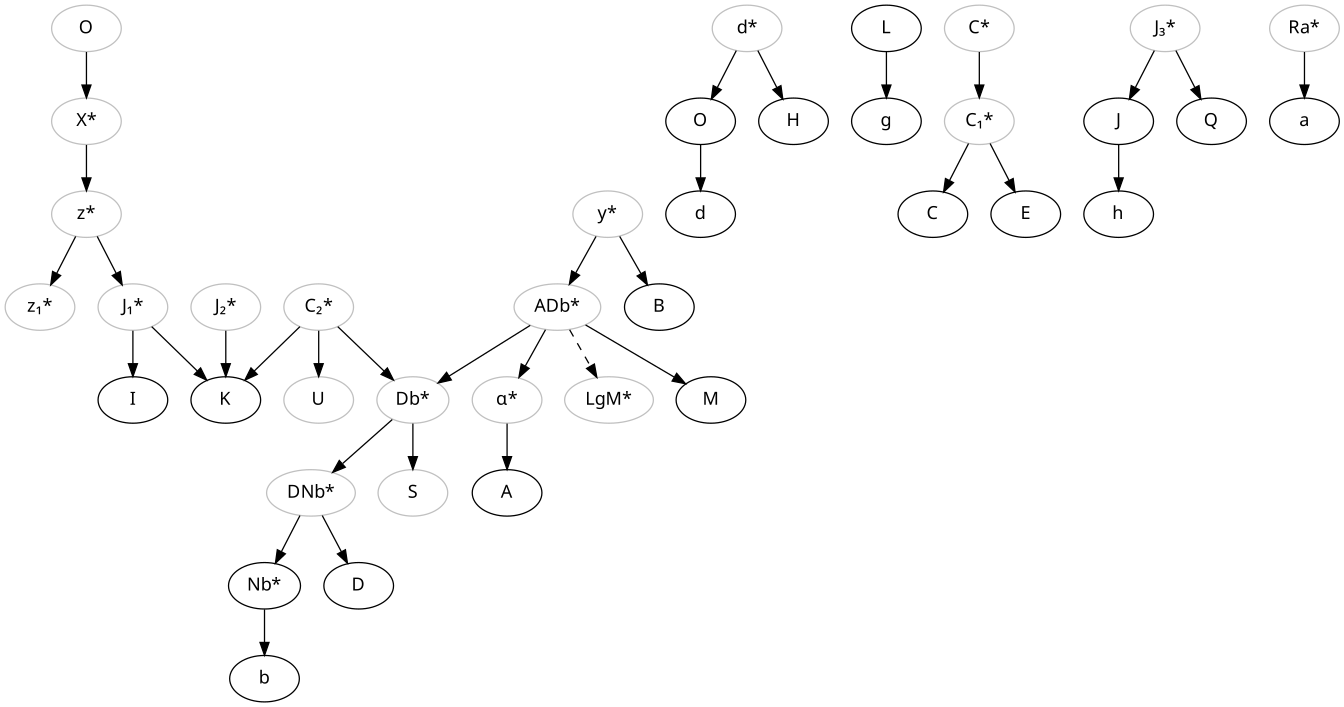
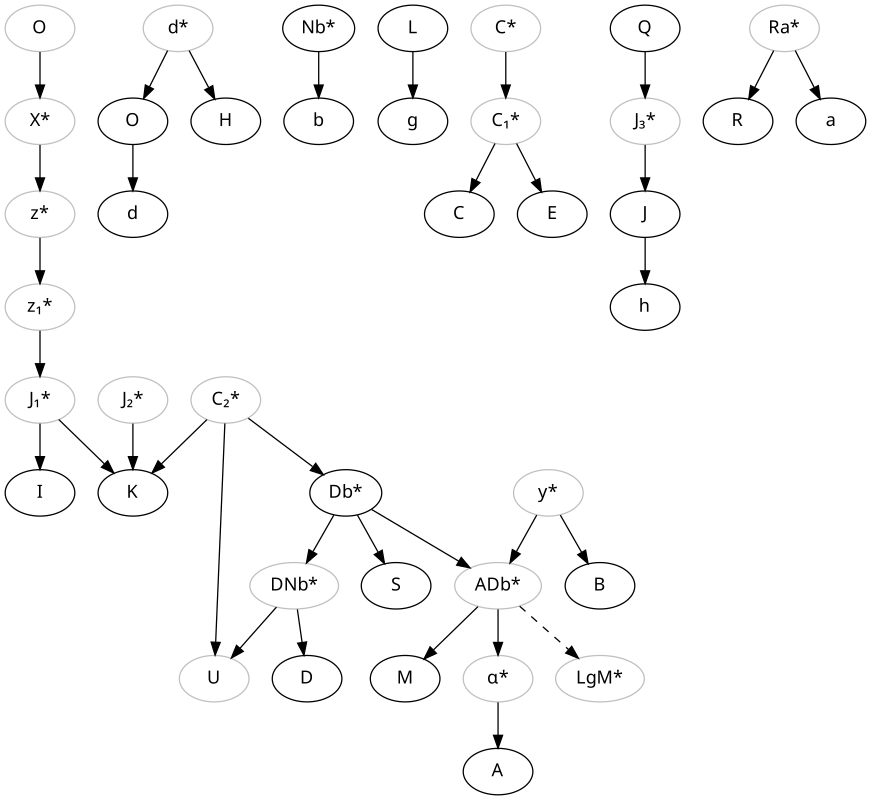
edge "J₃*" -> "Q": reversed
node "R": added
edge "z*" -> "J₁*": now "z₁*" -> "J₁*"
edge "ADb*" -> "Db*": reversed
node "Db*": color grey -> black
node "S": color grey -> black
edge "DNb*" -> "Nb*": now "DNb*" -> "U"
